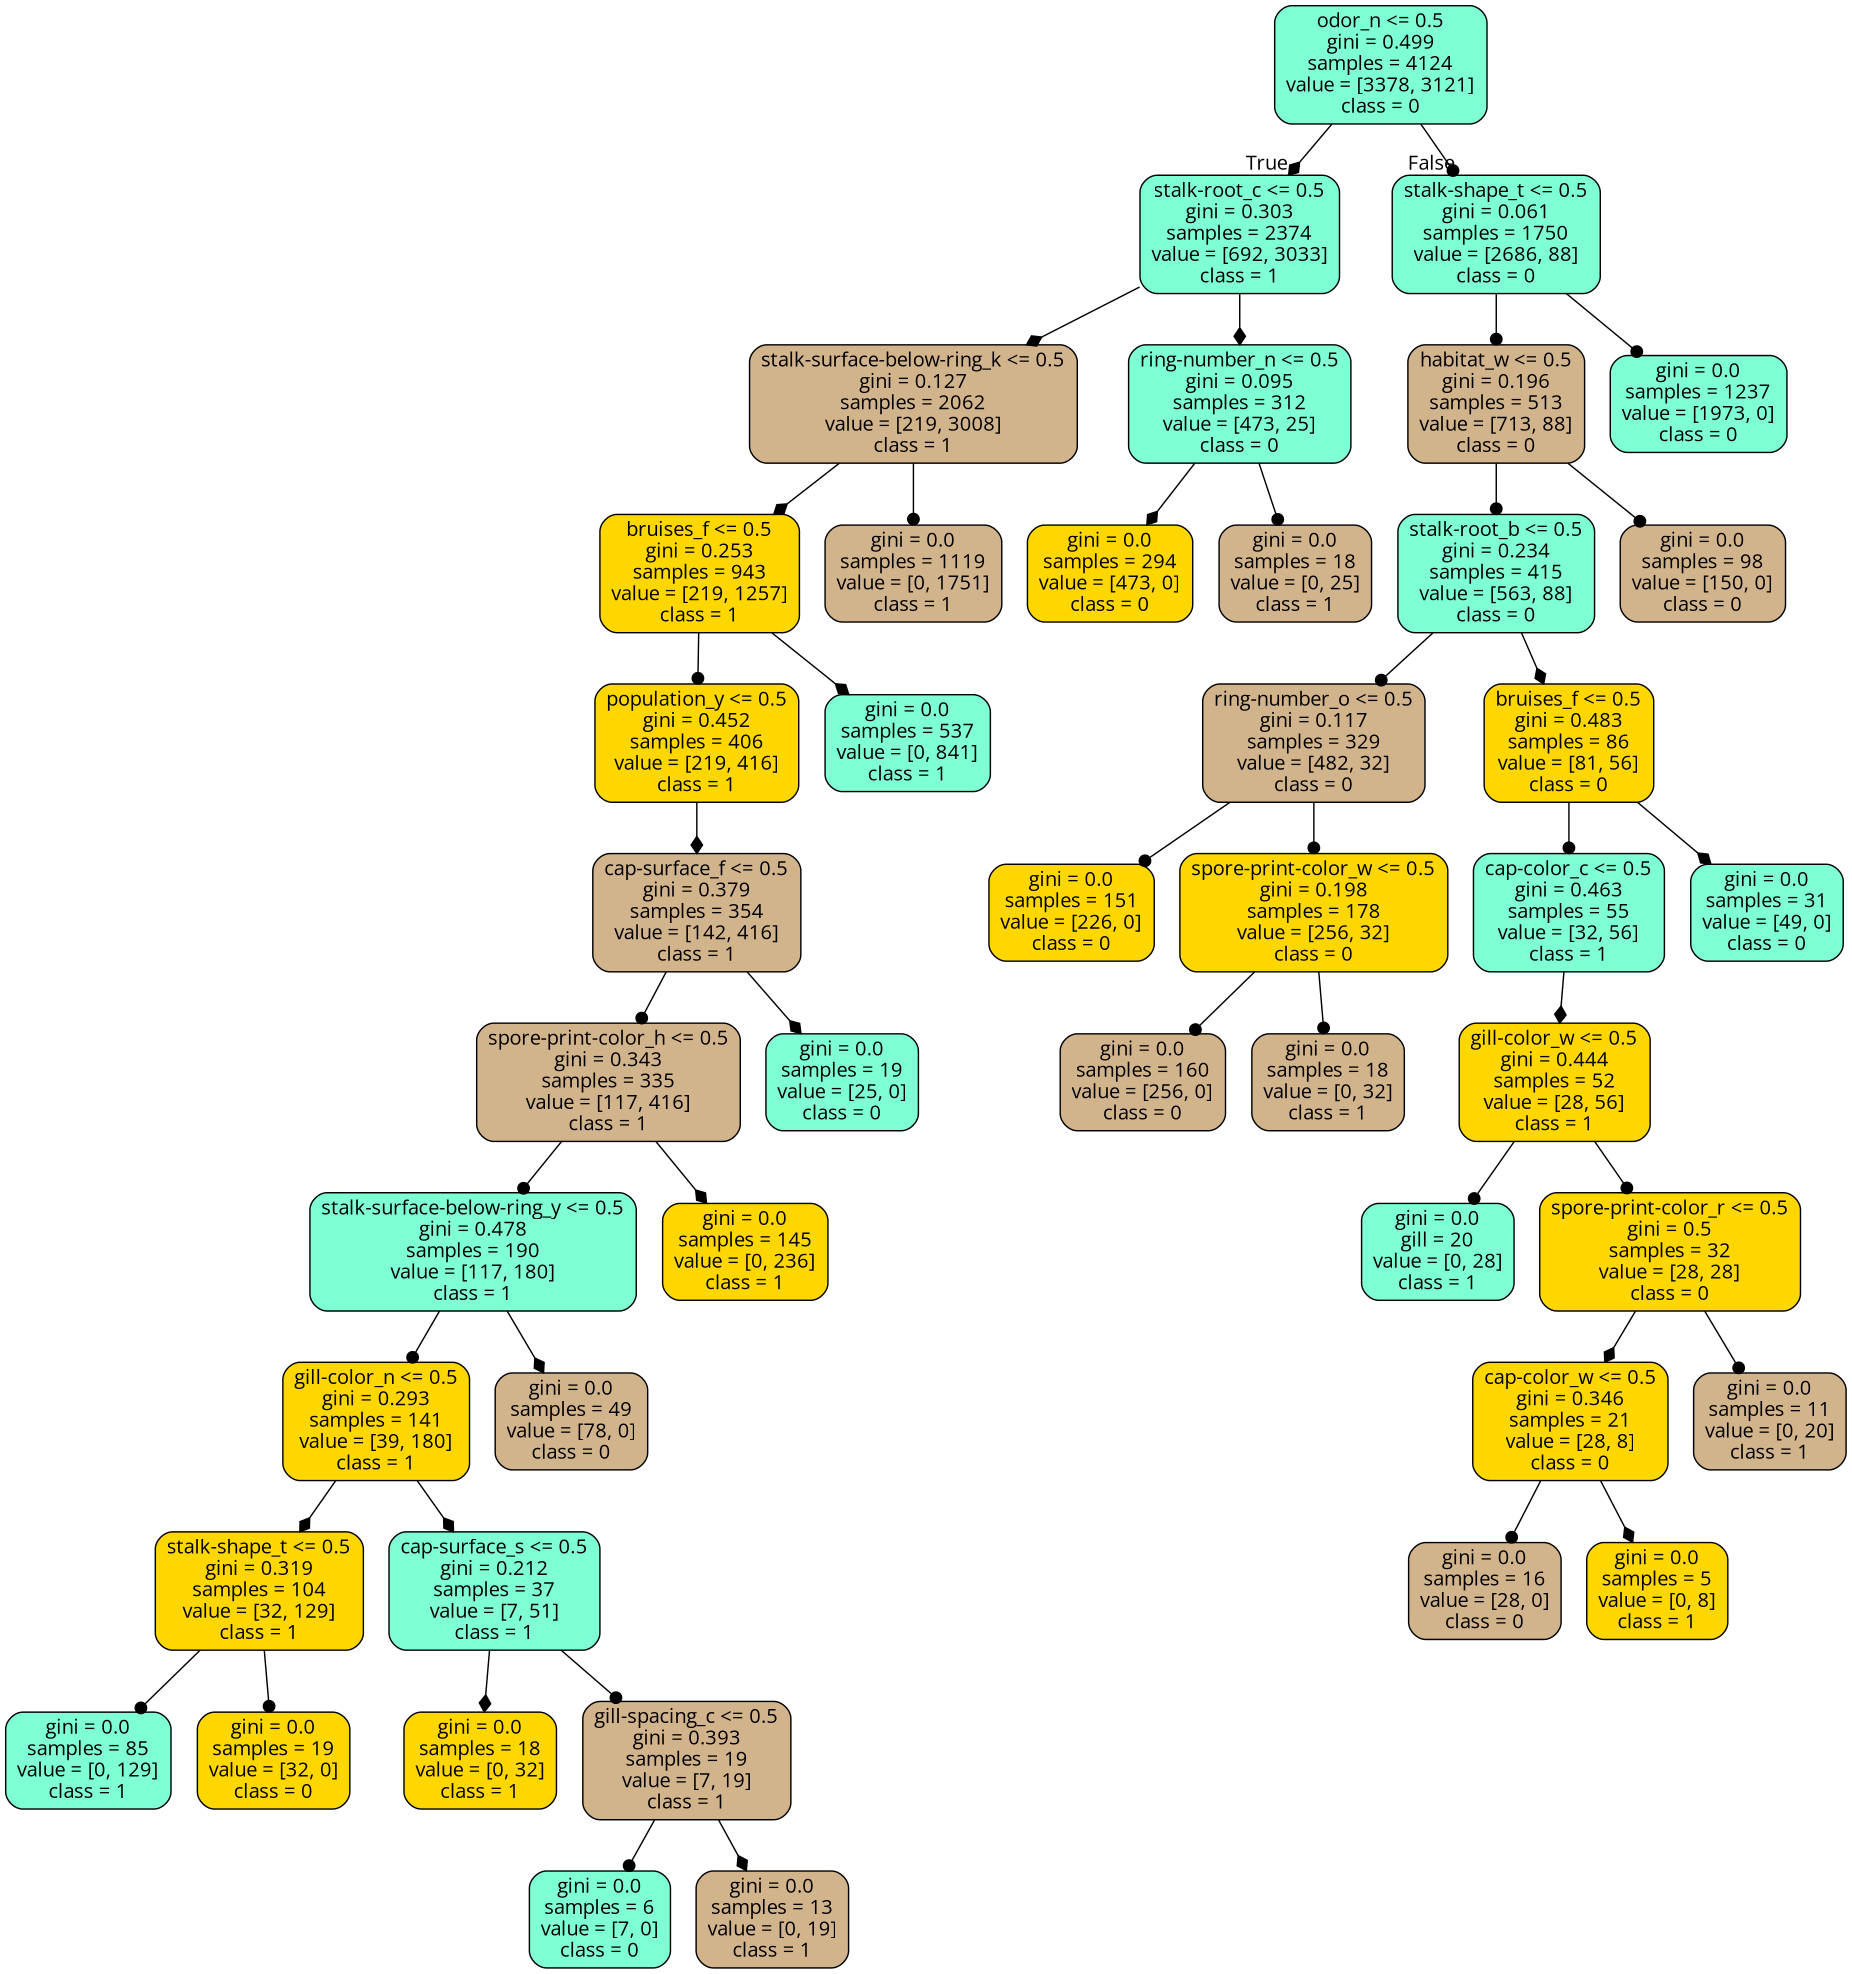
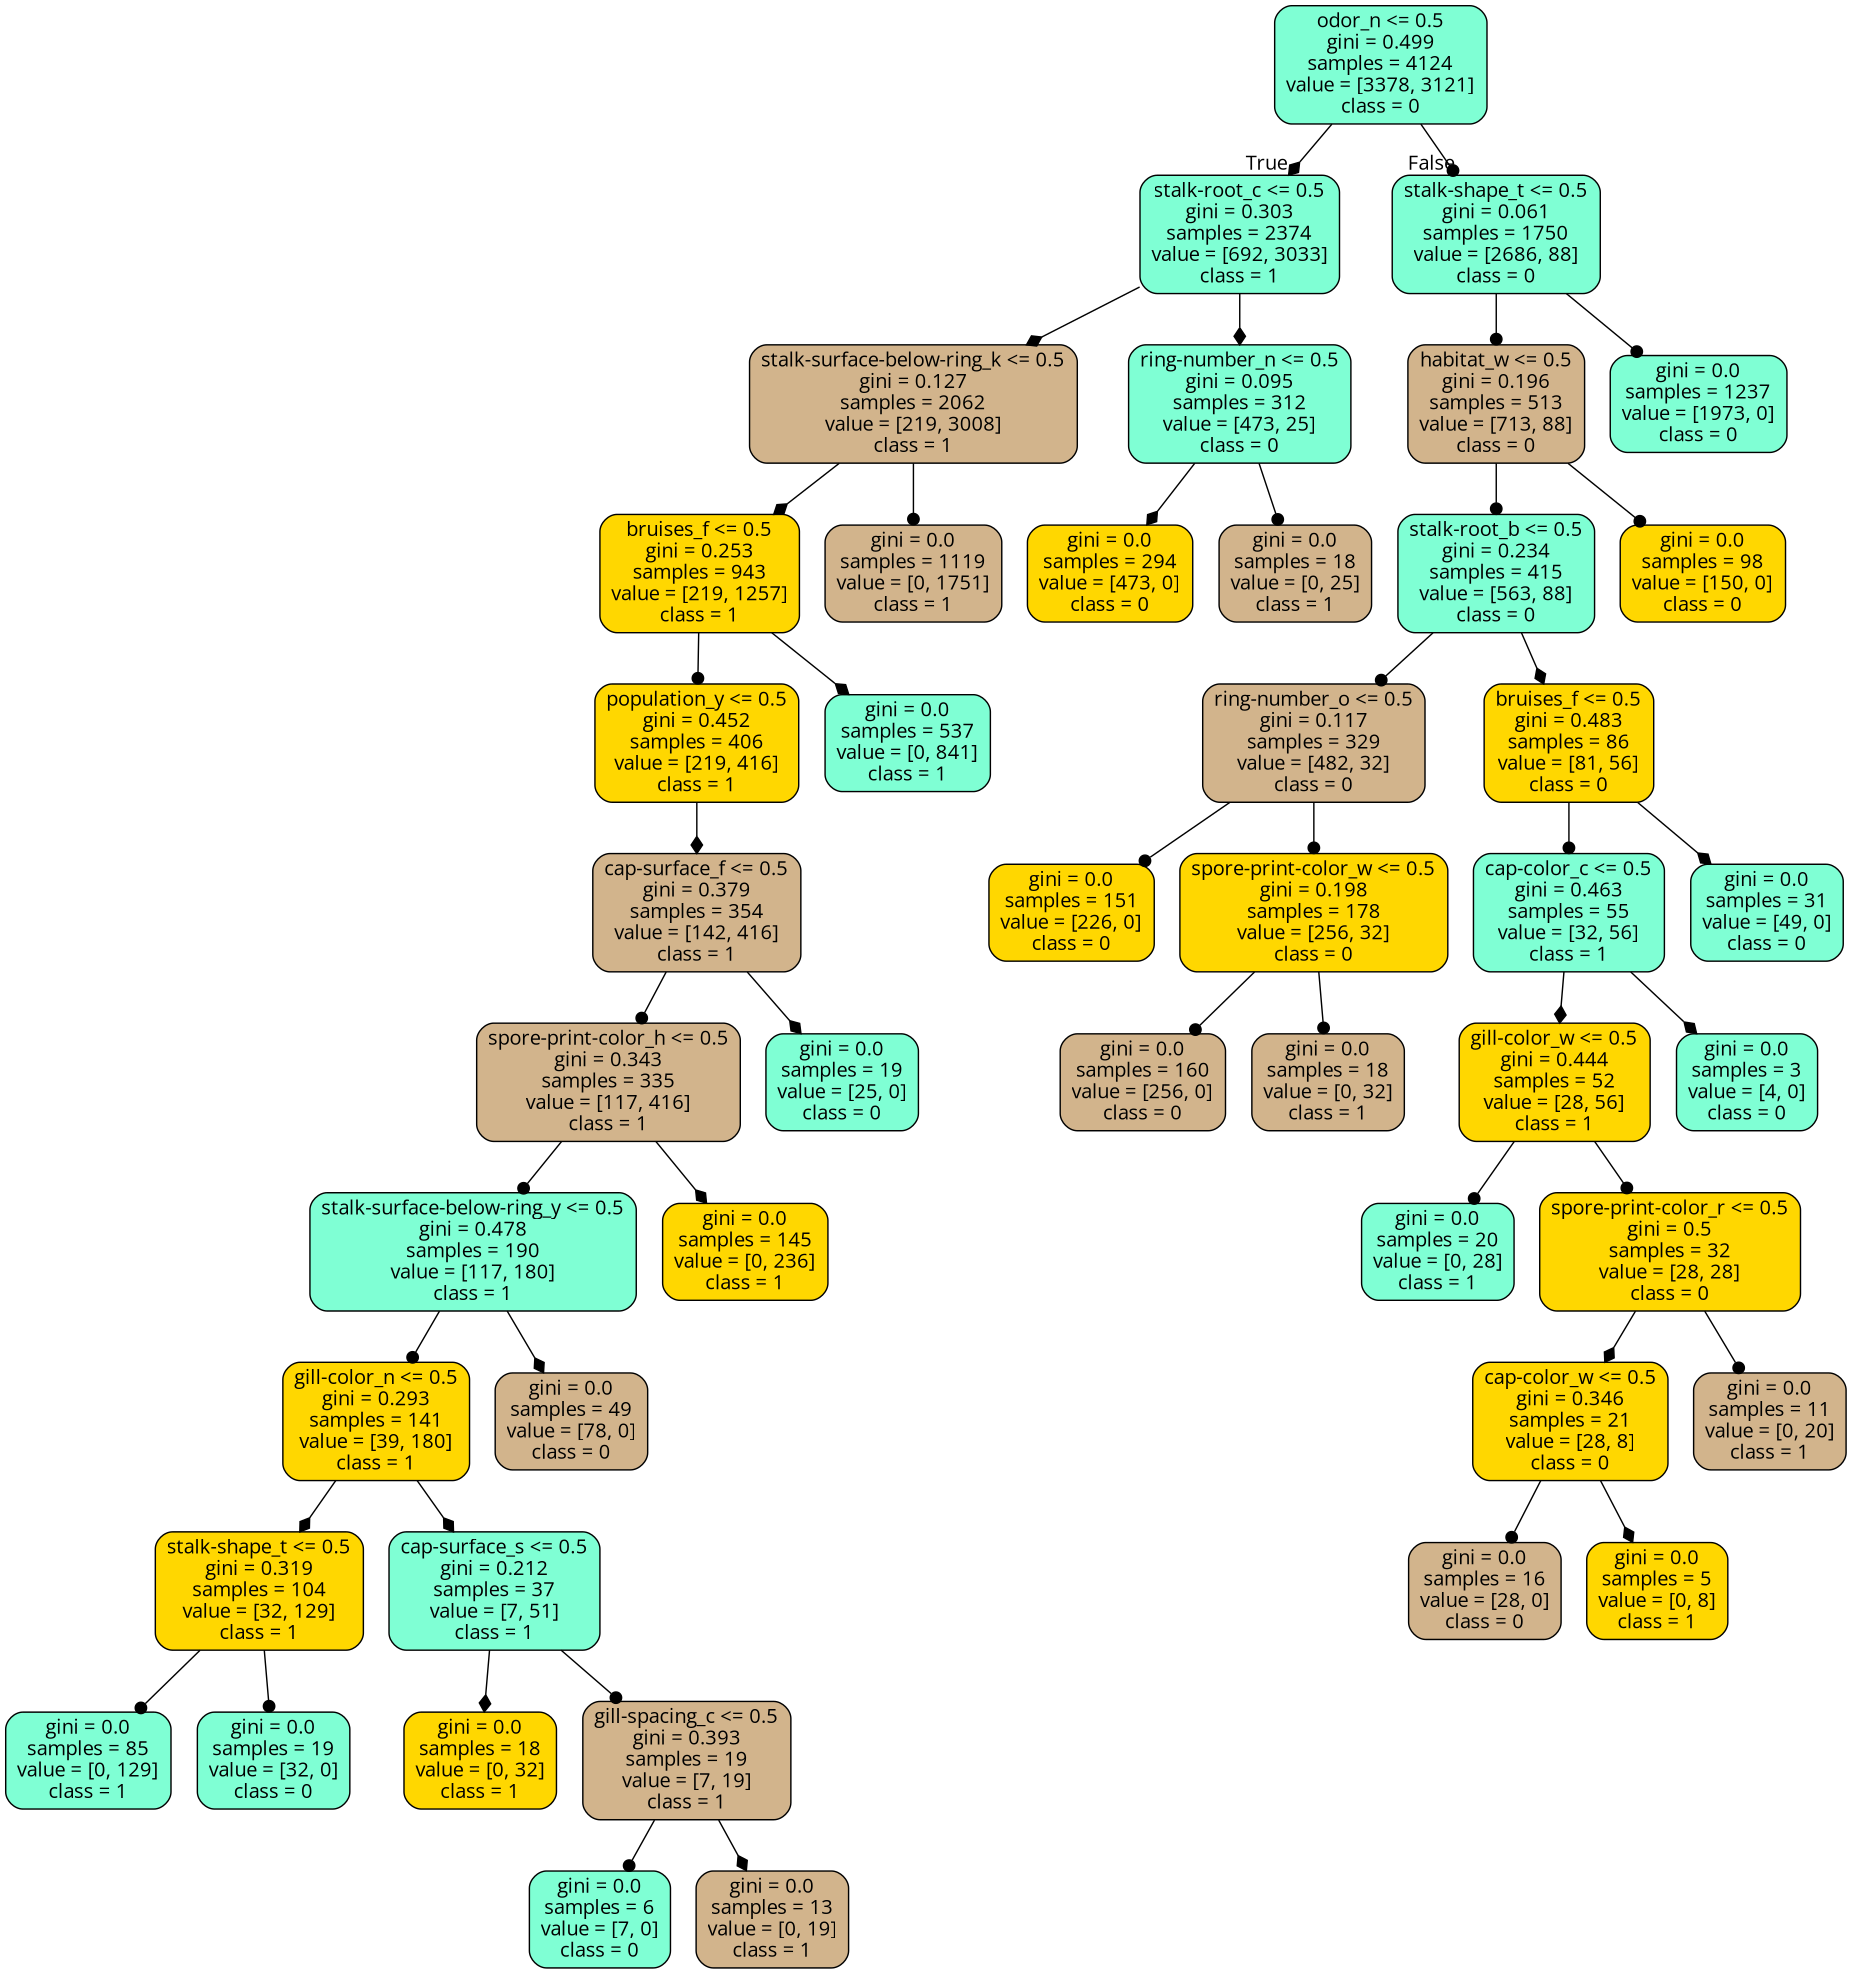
node "gini = 0.0 samples = 98 value = [150, 0] class = 0": fillcolor tan -> gold
node "gini = 0.0 samples = 3 value = [4, 0] class = 0": added
node "gini = 0.0 gill = 20 value = [0, 28] class = 1": label "gini = 0.0 gill = 20 value = [0, 28] class = 1" -> "gini = 0.0 samples = 20 value = [0, 28] class = 1"
node "gini = 0.0 samples = 19 value = [32, 0] class = 0": fillcolor gold -> aquamarine
